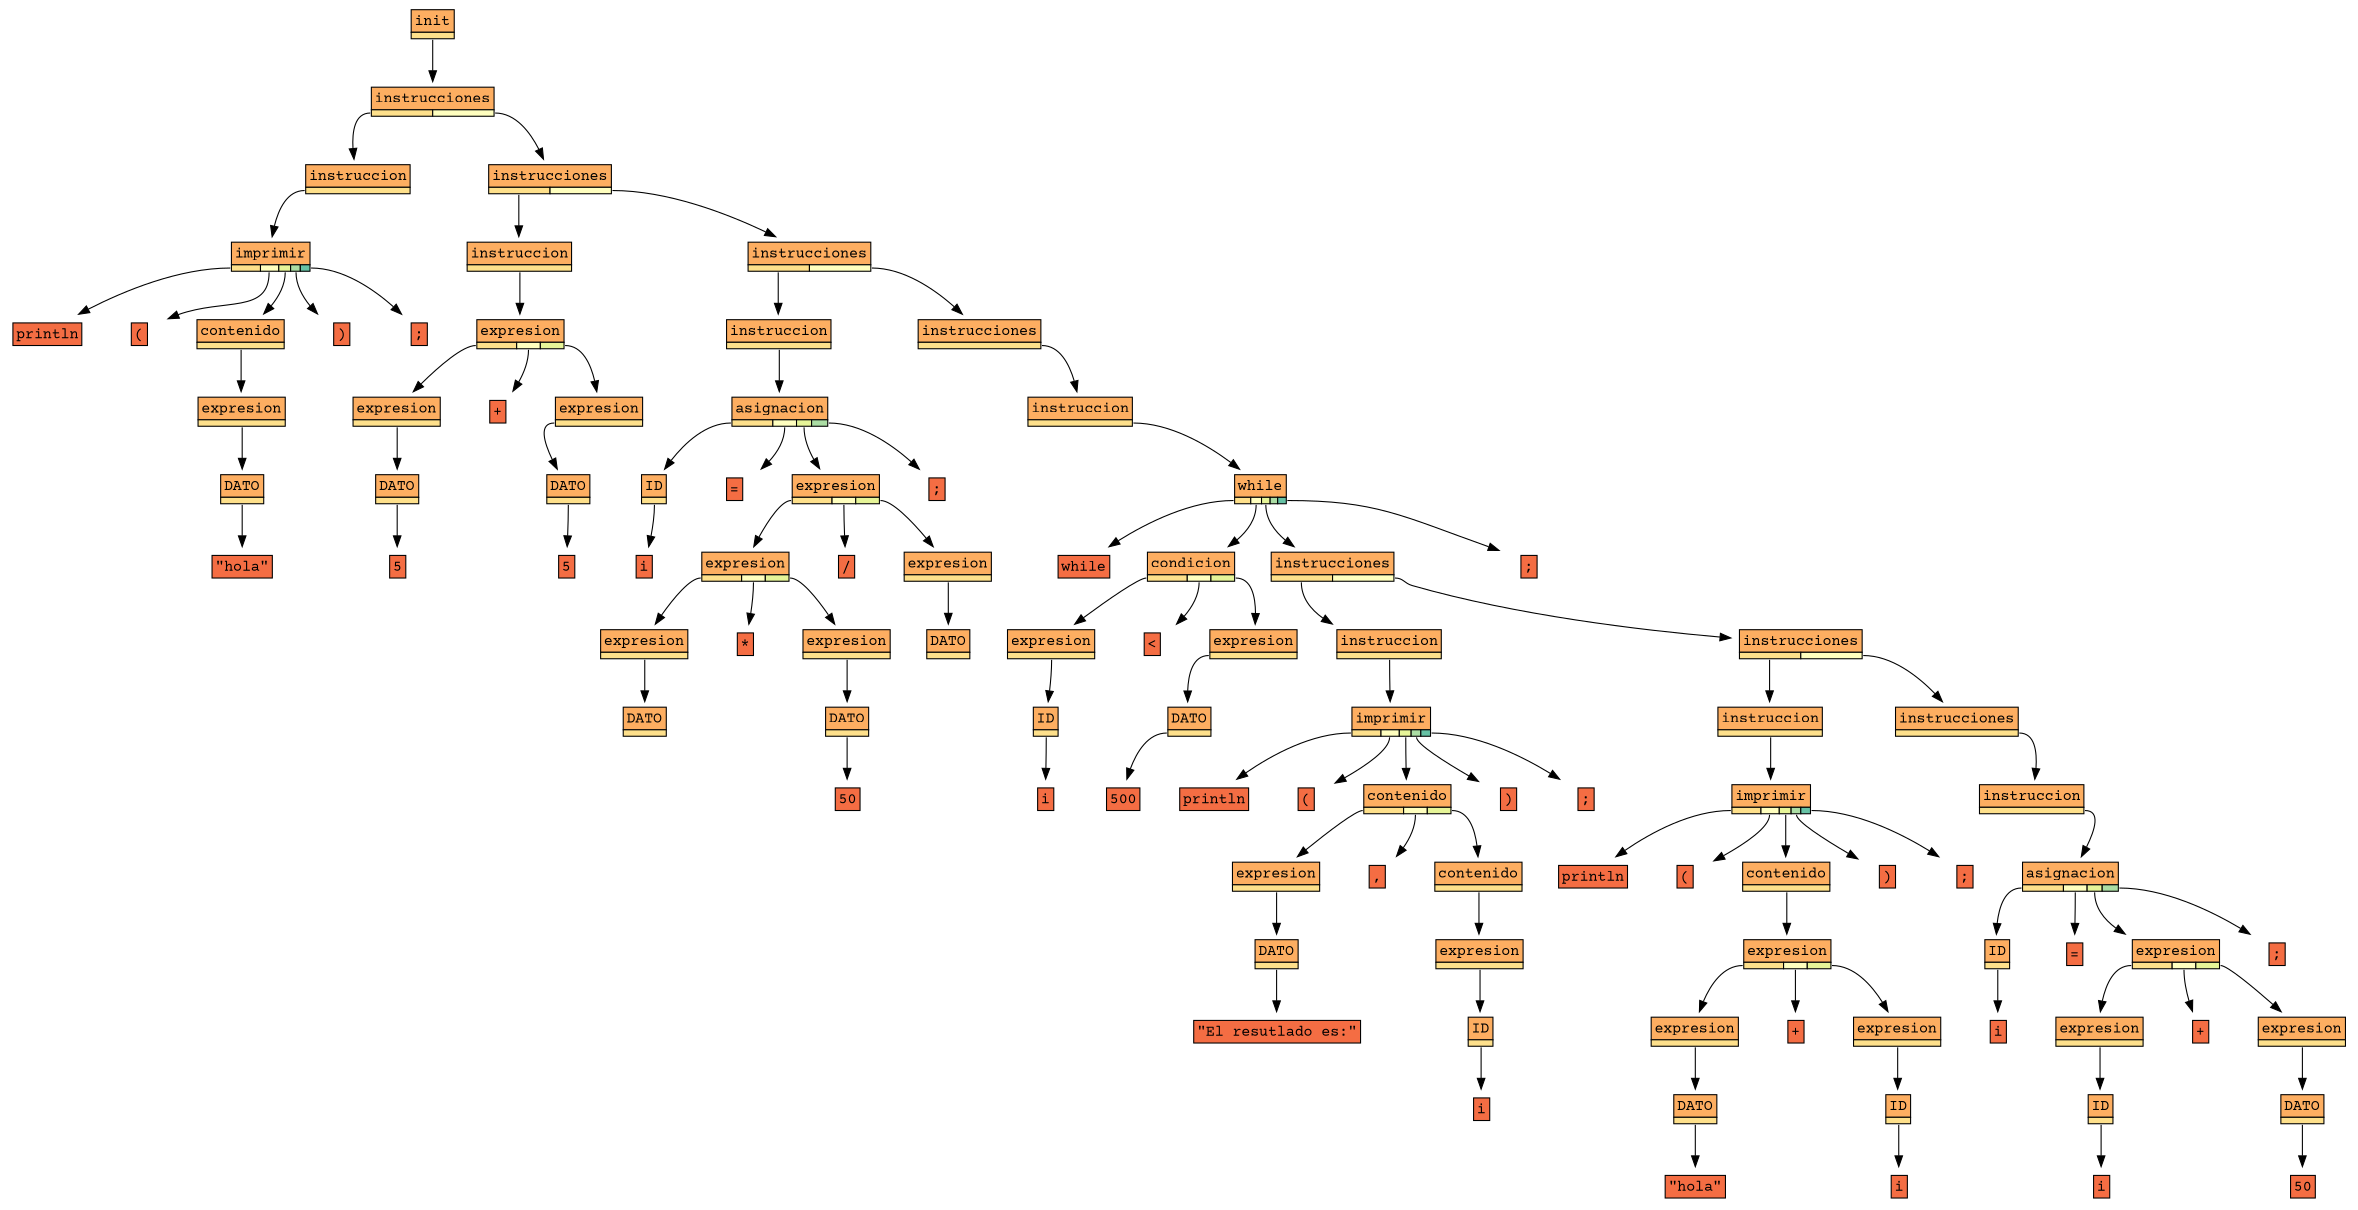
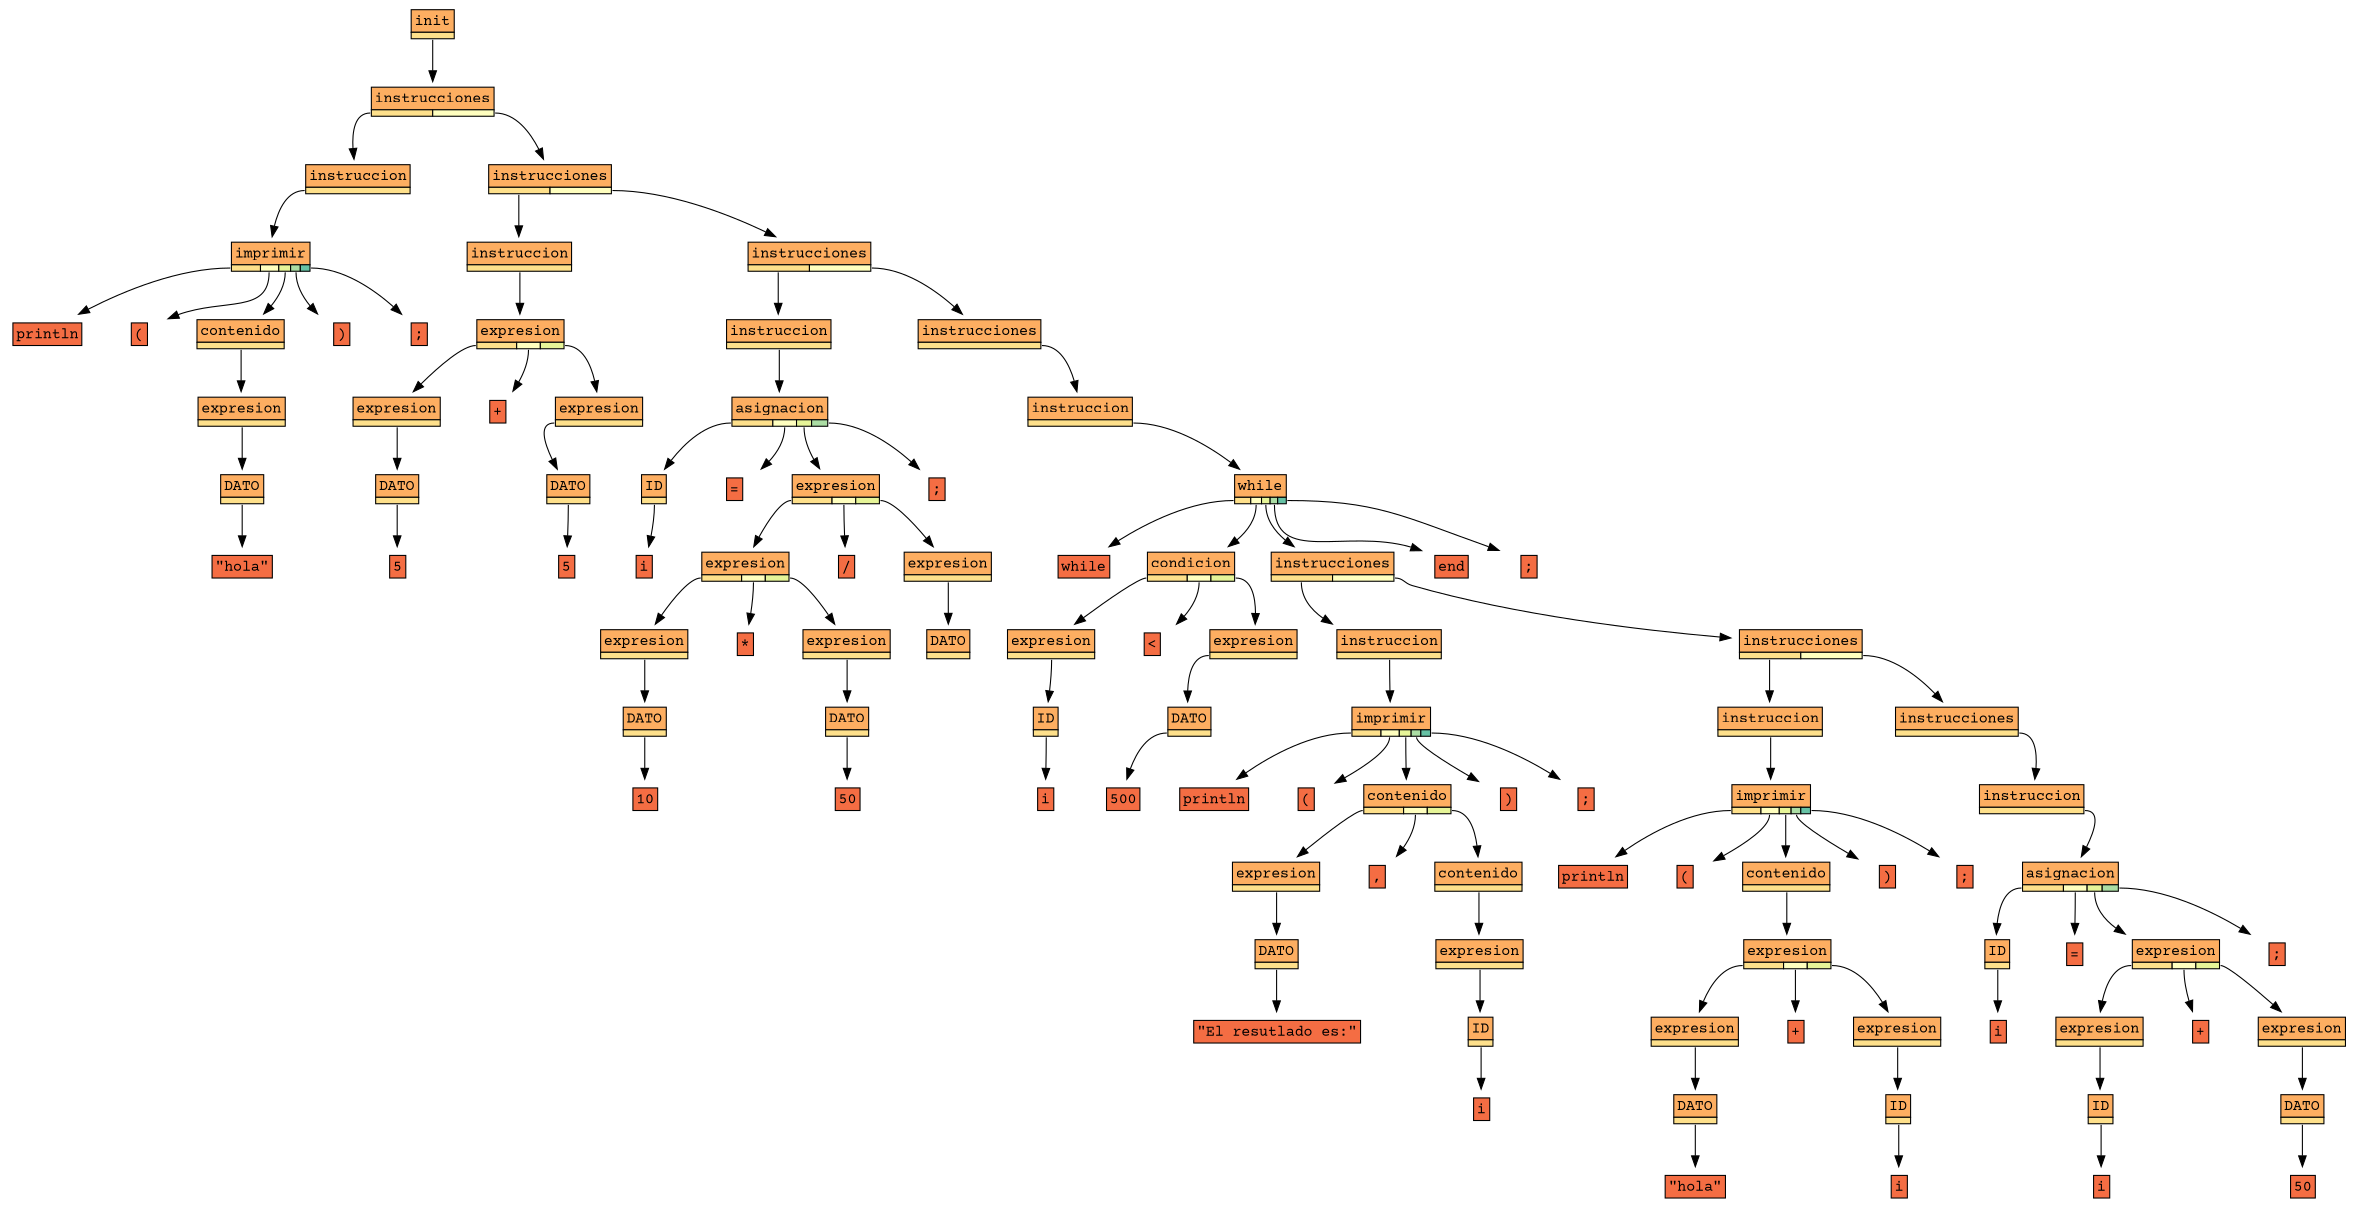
node "end": added
node "10": added
